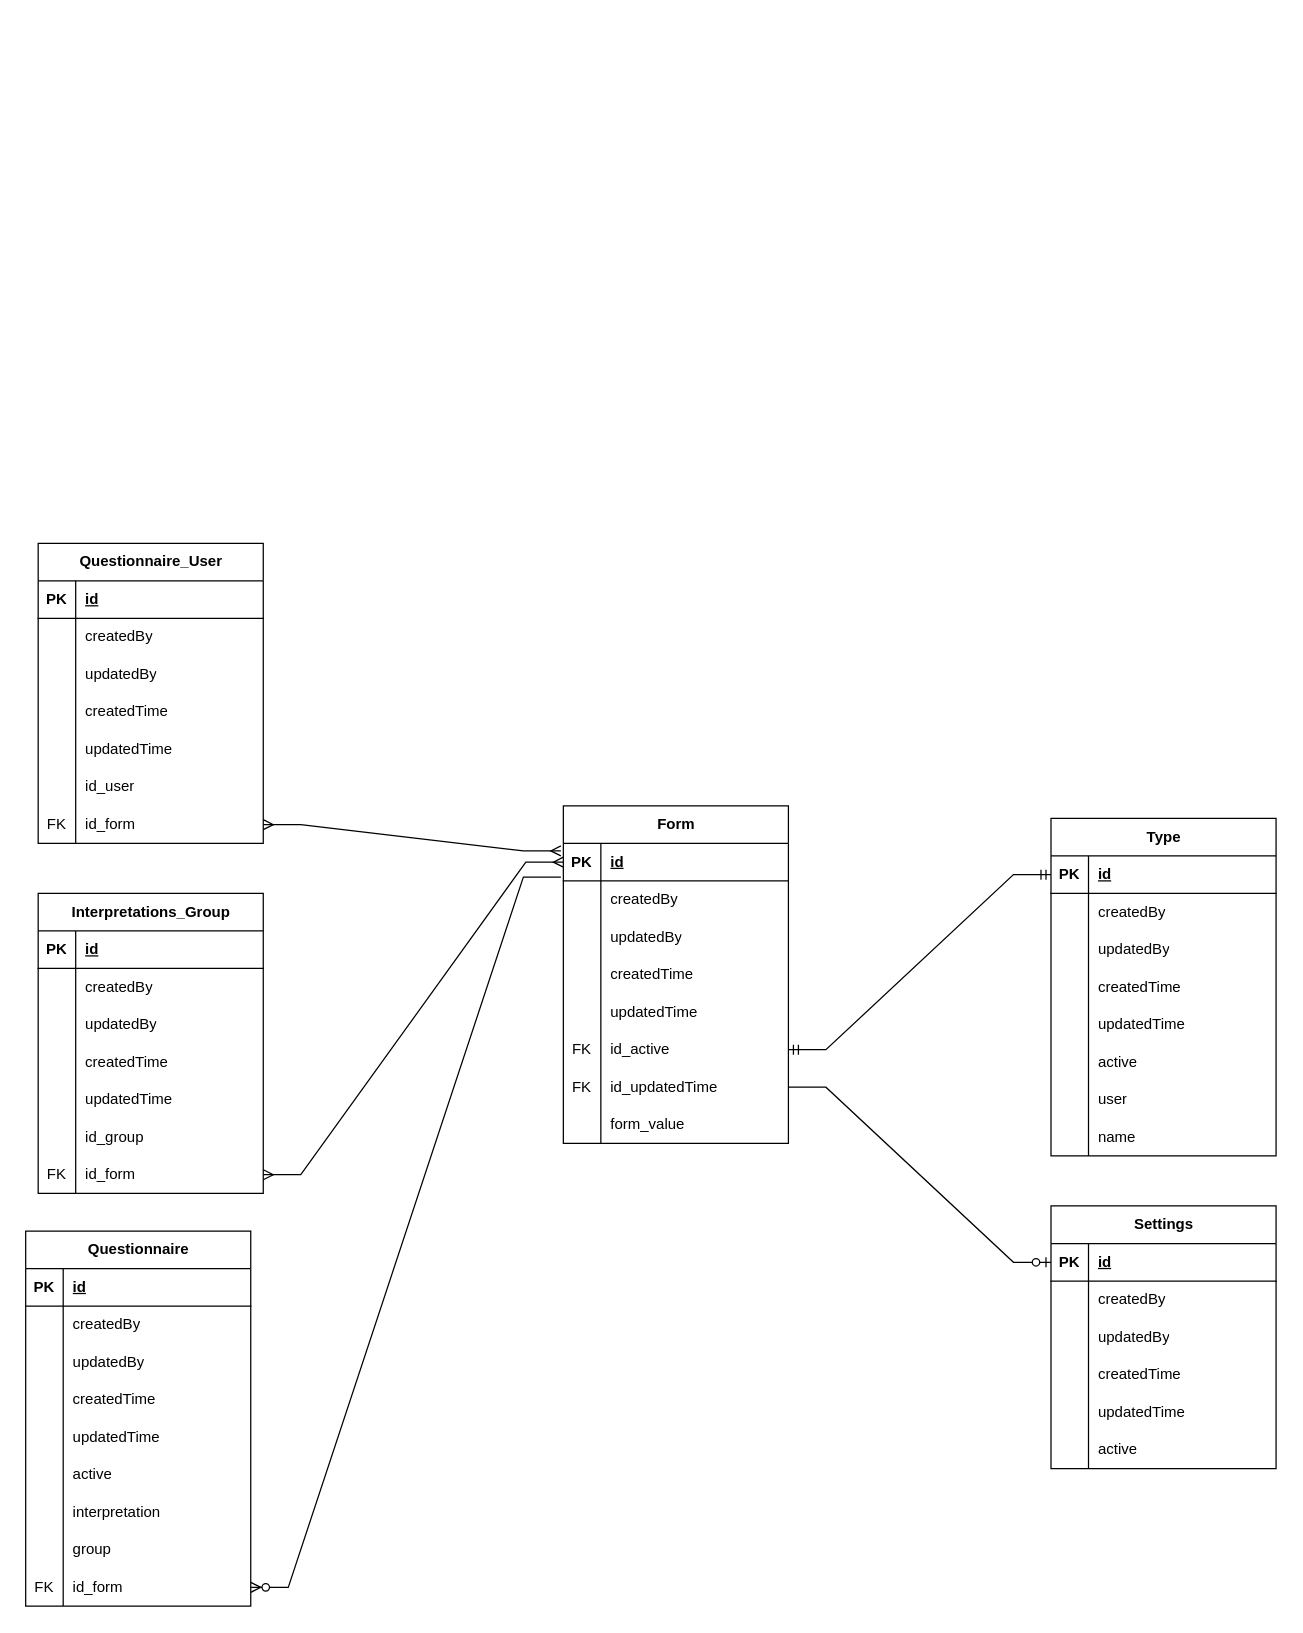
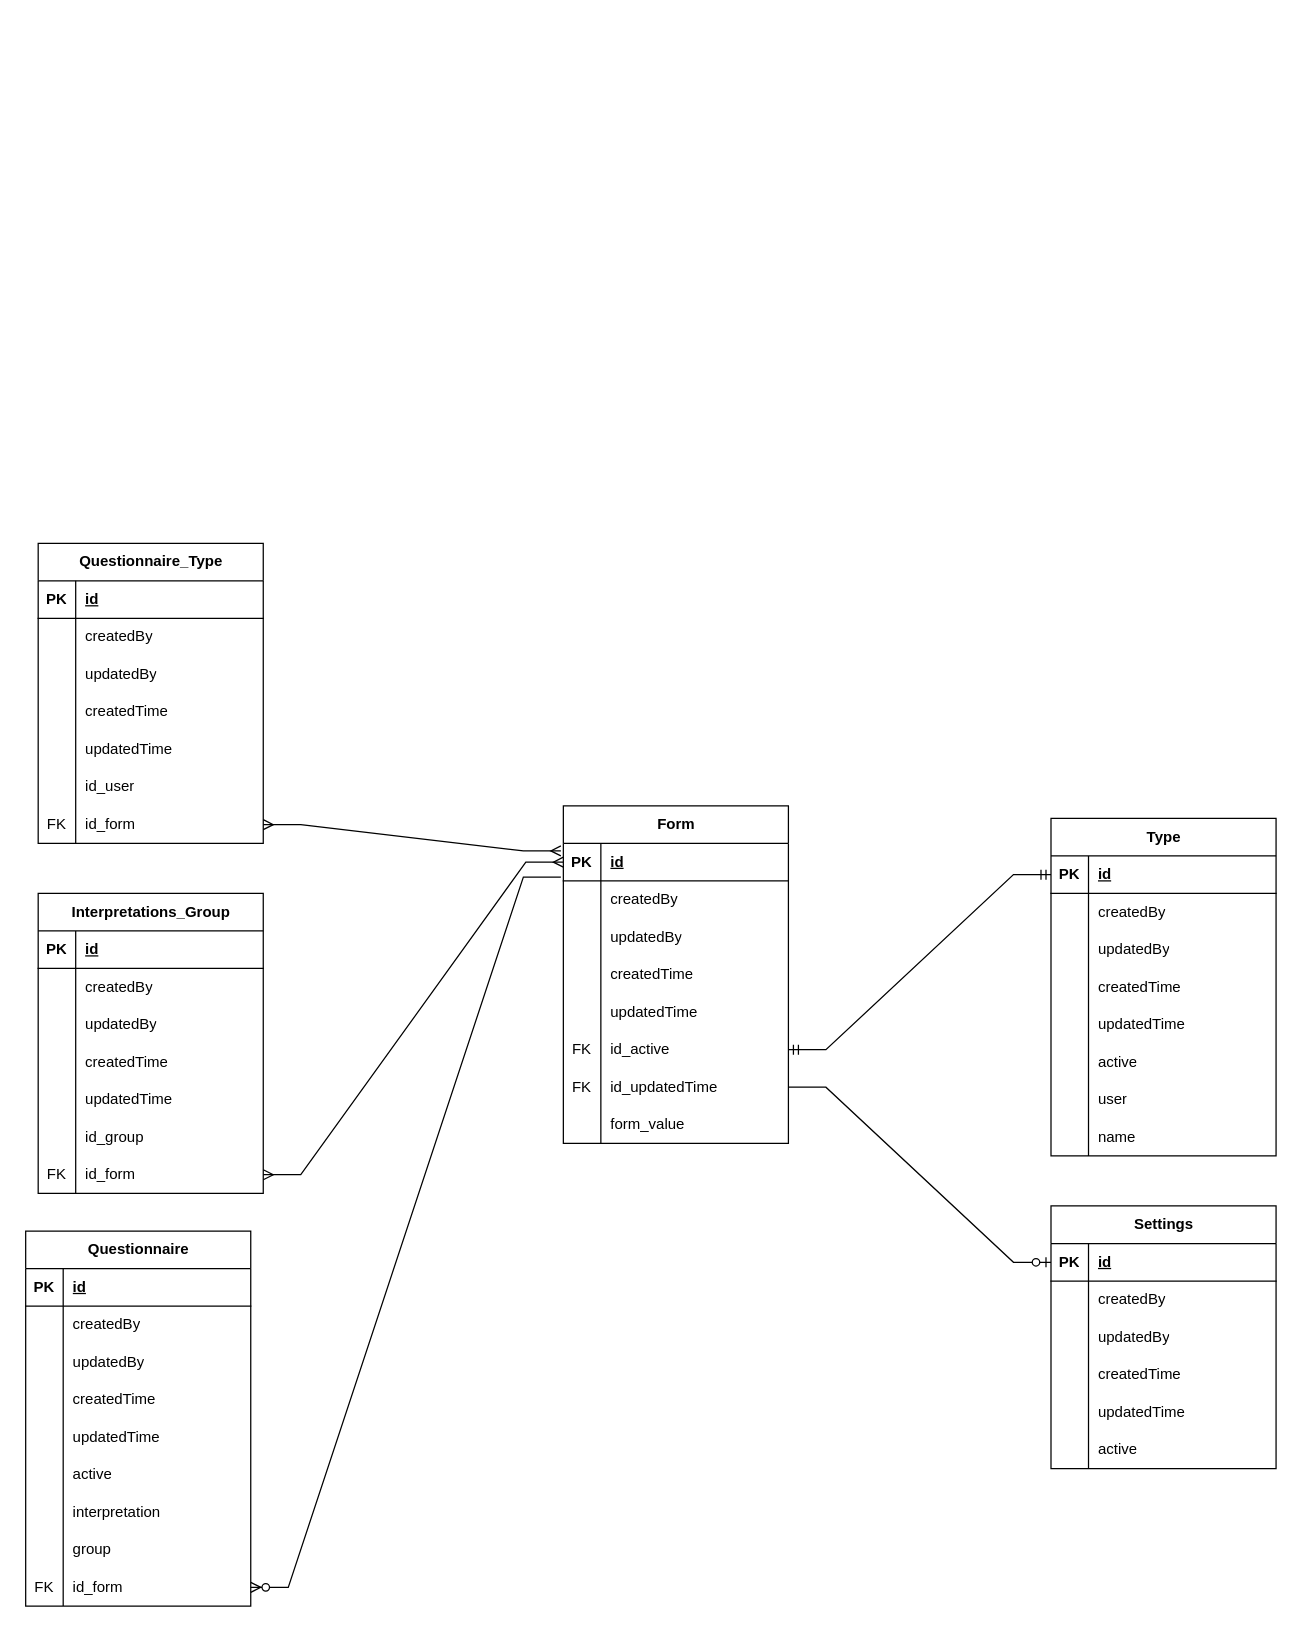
node "Questionnaire_User": label "Questionnaire_User" -> "Questionnaire_Type"
